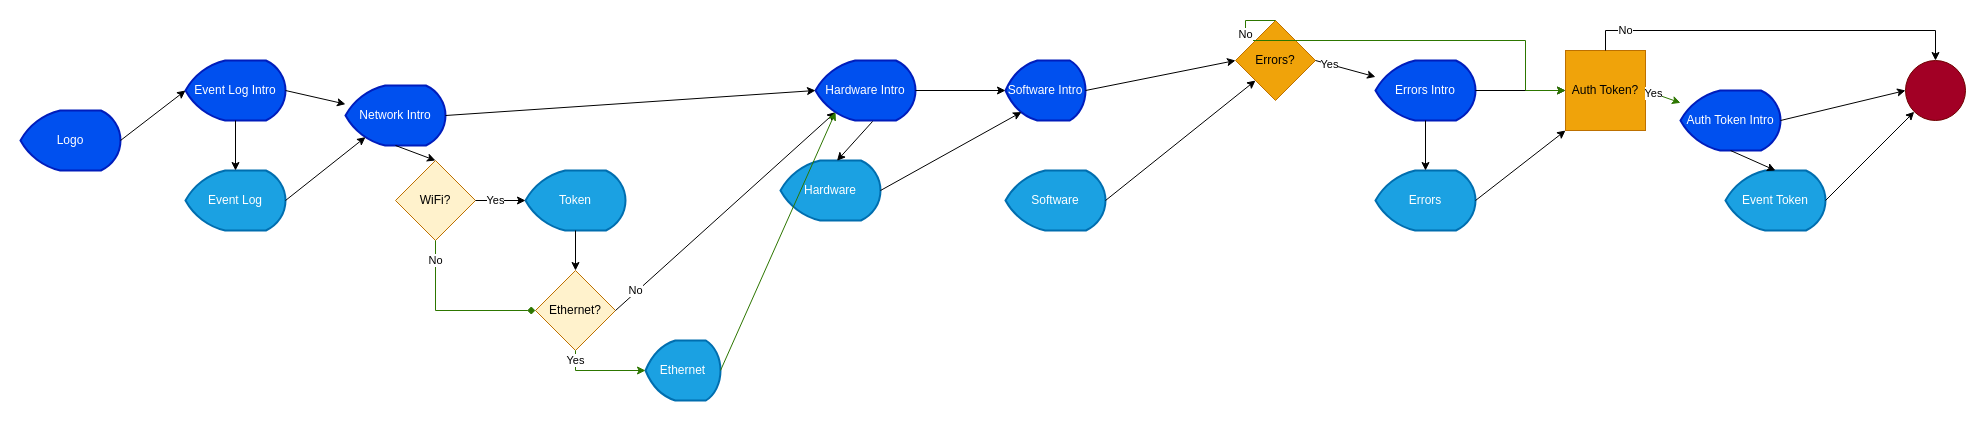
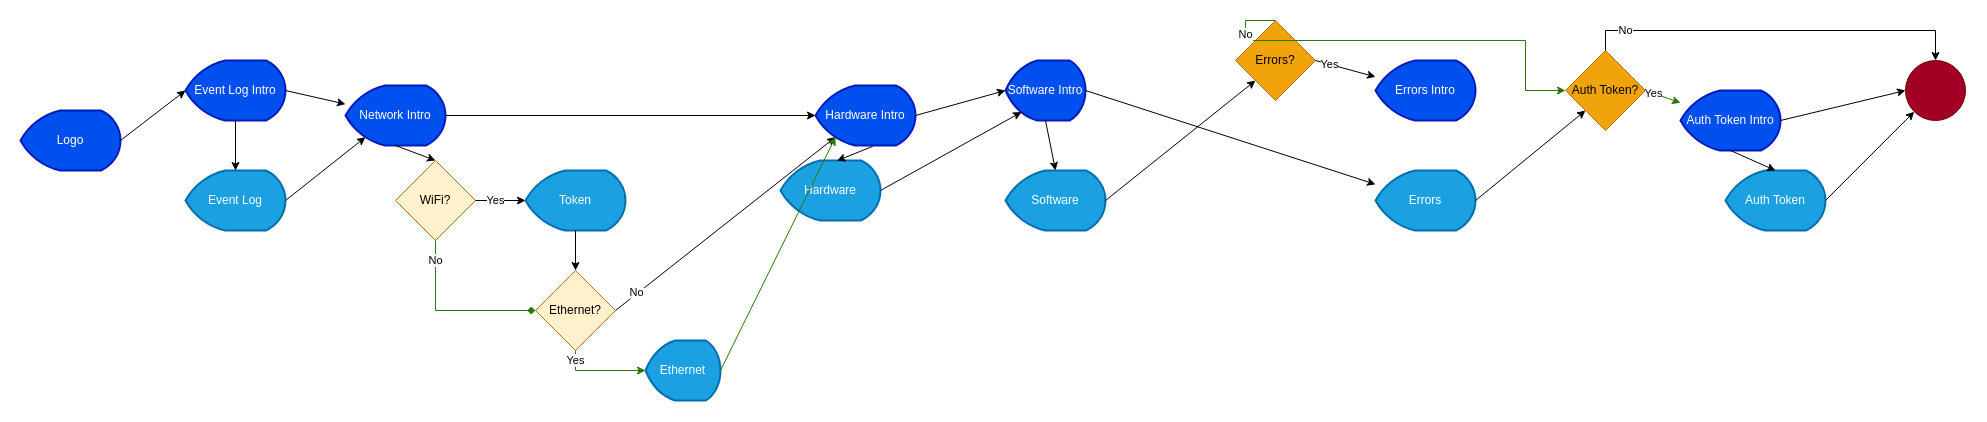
edge "Software Intro" -> "Errors?": now "Software Intro" -> "Errors"
node "Hardware Intro": moved (866, 91) -> (866, 116)
edge "Errors Intro" -> "Auth Token?": removed
node "Auth Token?": shape rectangle -> diamond
edge "Software Intro" -> "Software": added
edge "Errors Intro" -> "Errors": removed
node "Event Token": label "Event Token" -> "Auth Token"
